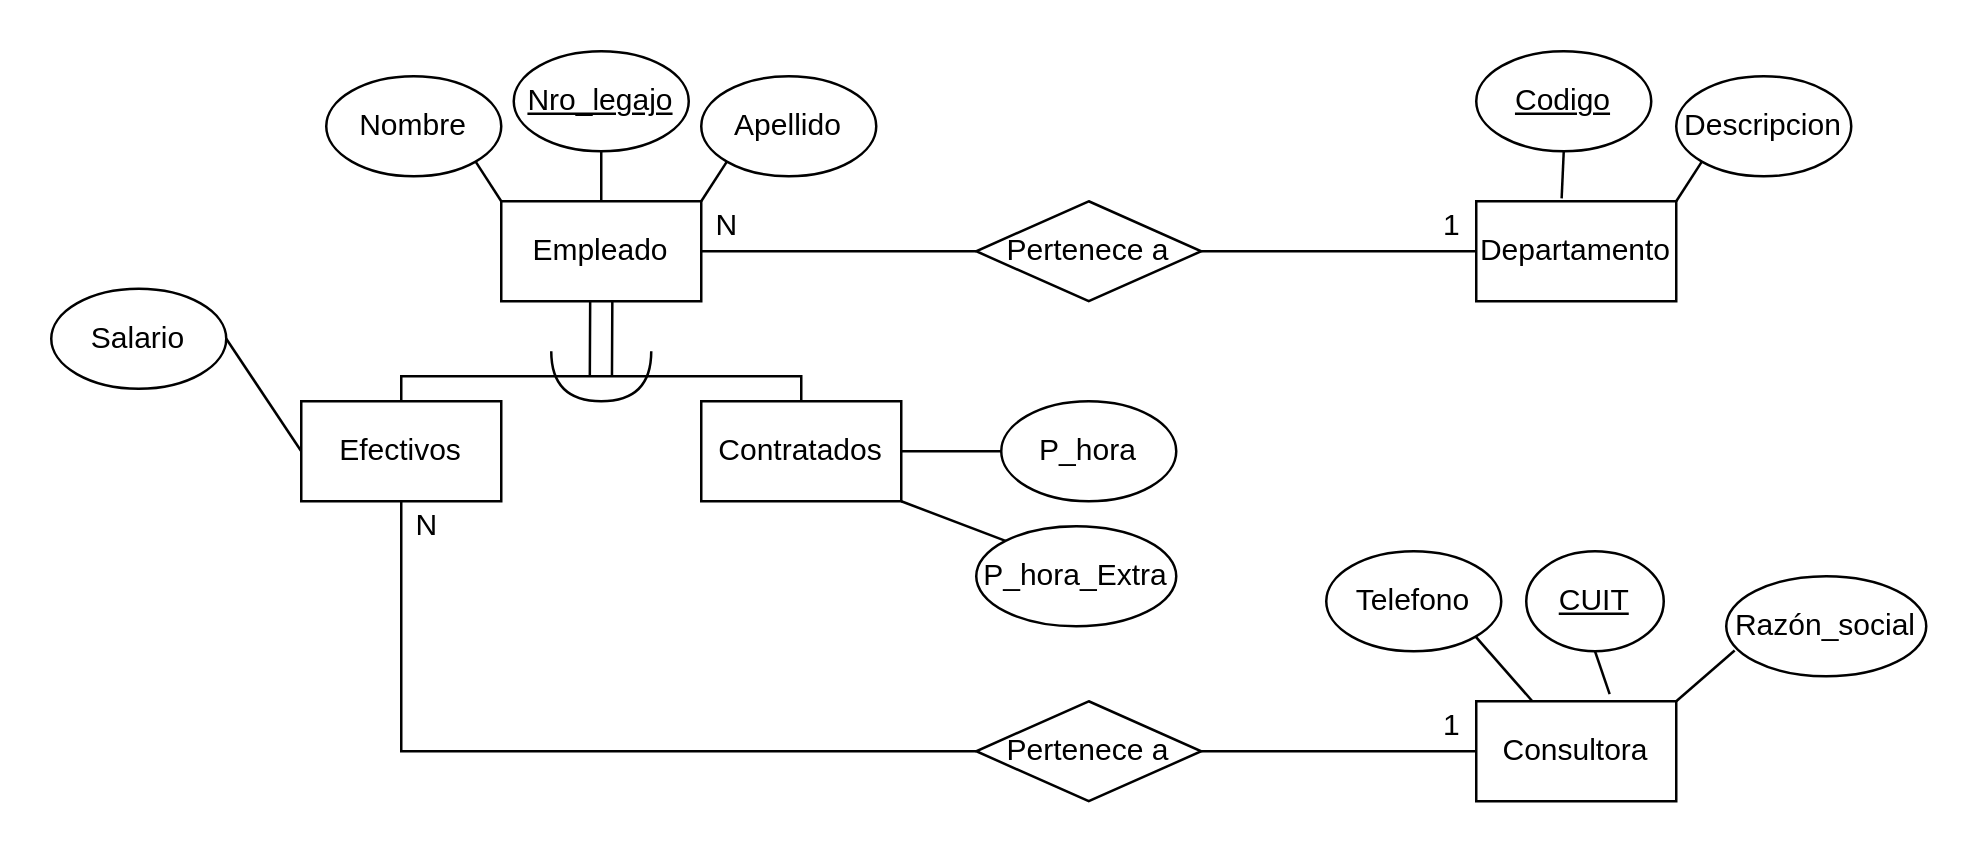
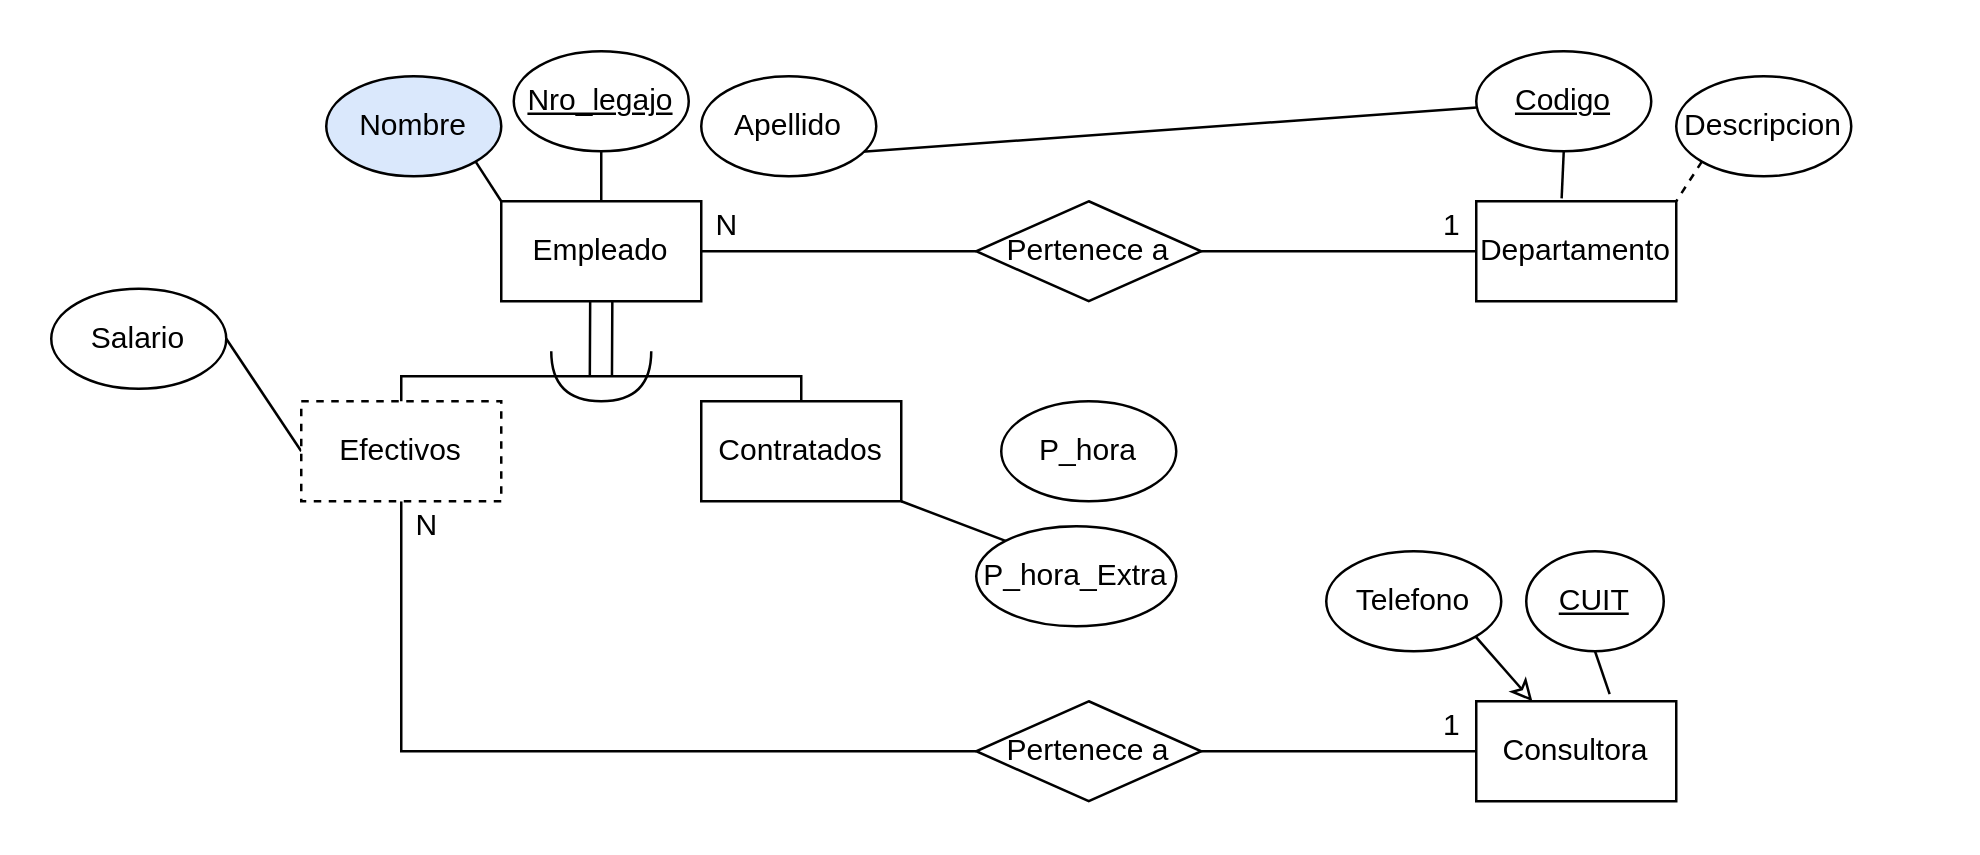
node "Nombre": fillcolor #ffffff -> #dae8fc
edge "Apellido" -- "Empleado": now "Apellido" -- "Codigo"
edge "Descripcion" -- "Departamento": style solid -> dashed
node "Efectivos": style solid -> dashed
edge "Contratados" -- "P_hora": removed
node "Razón_social": removed
edge "Razón_social" -- "Consultora": removed
edge "Telefono" -- "Consultora": arrowhead none -> classic
